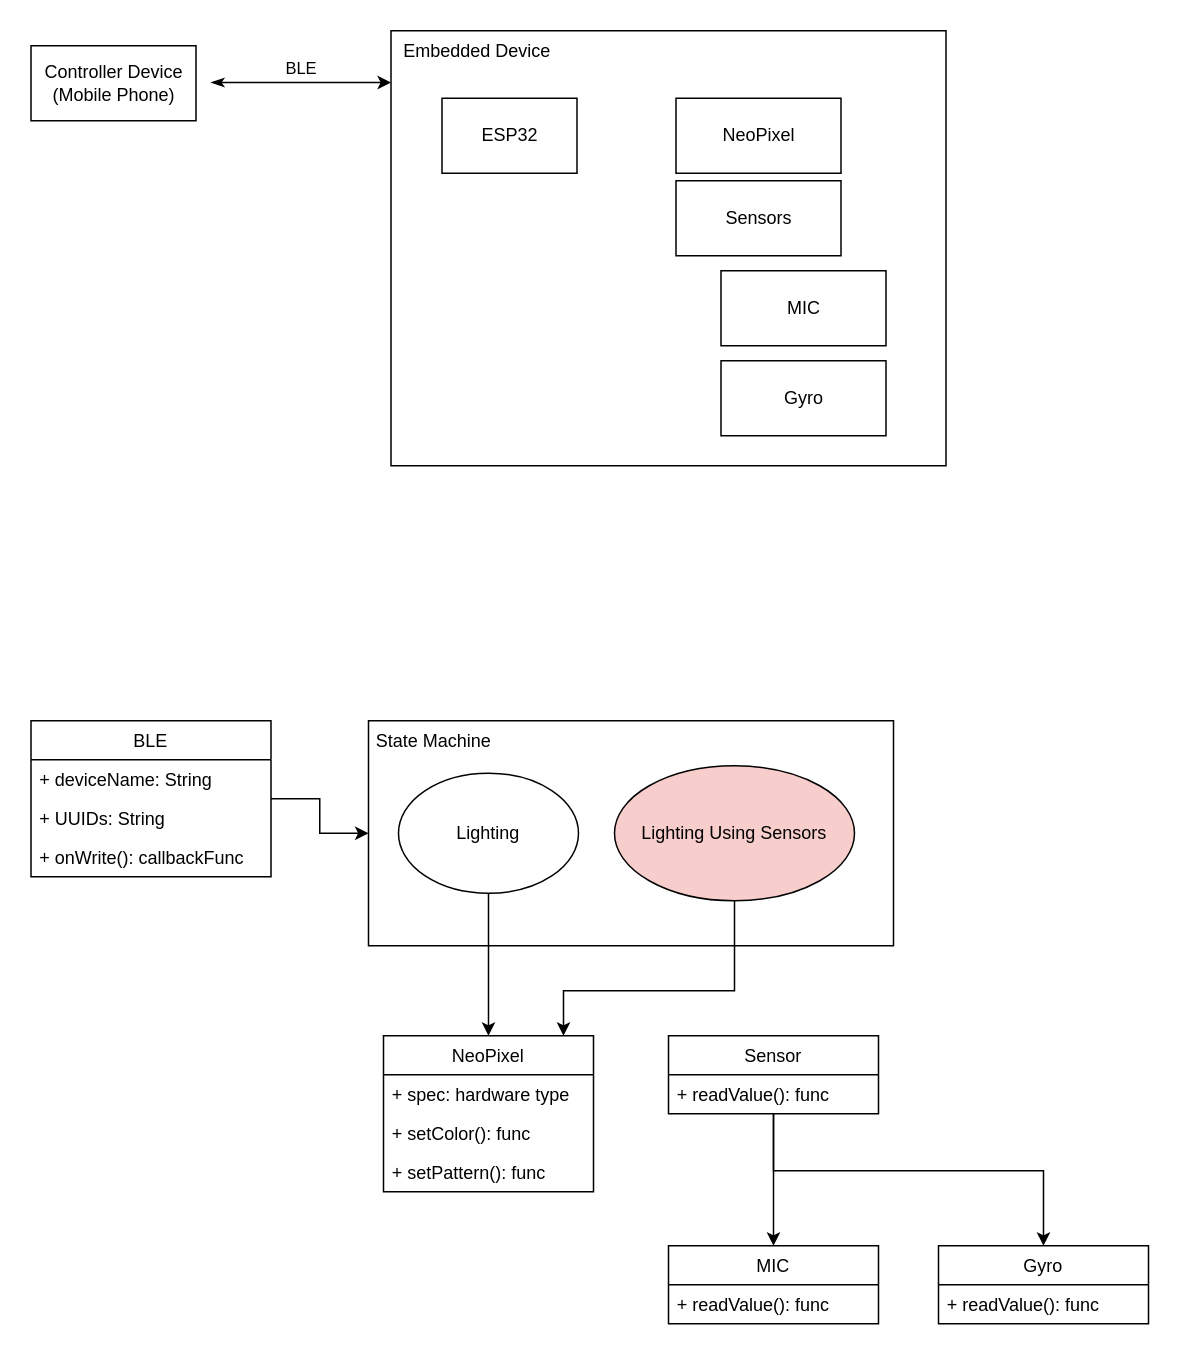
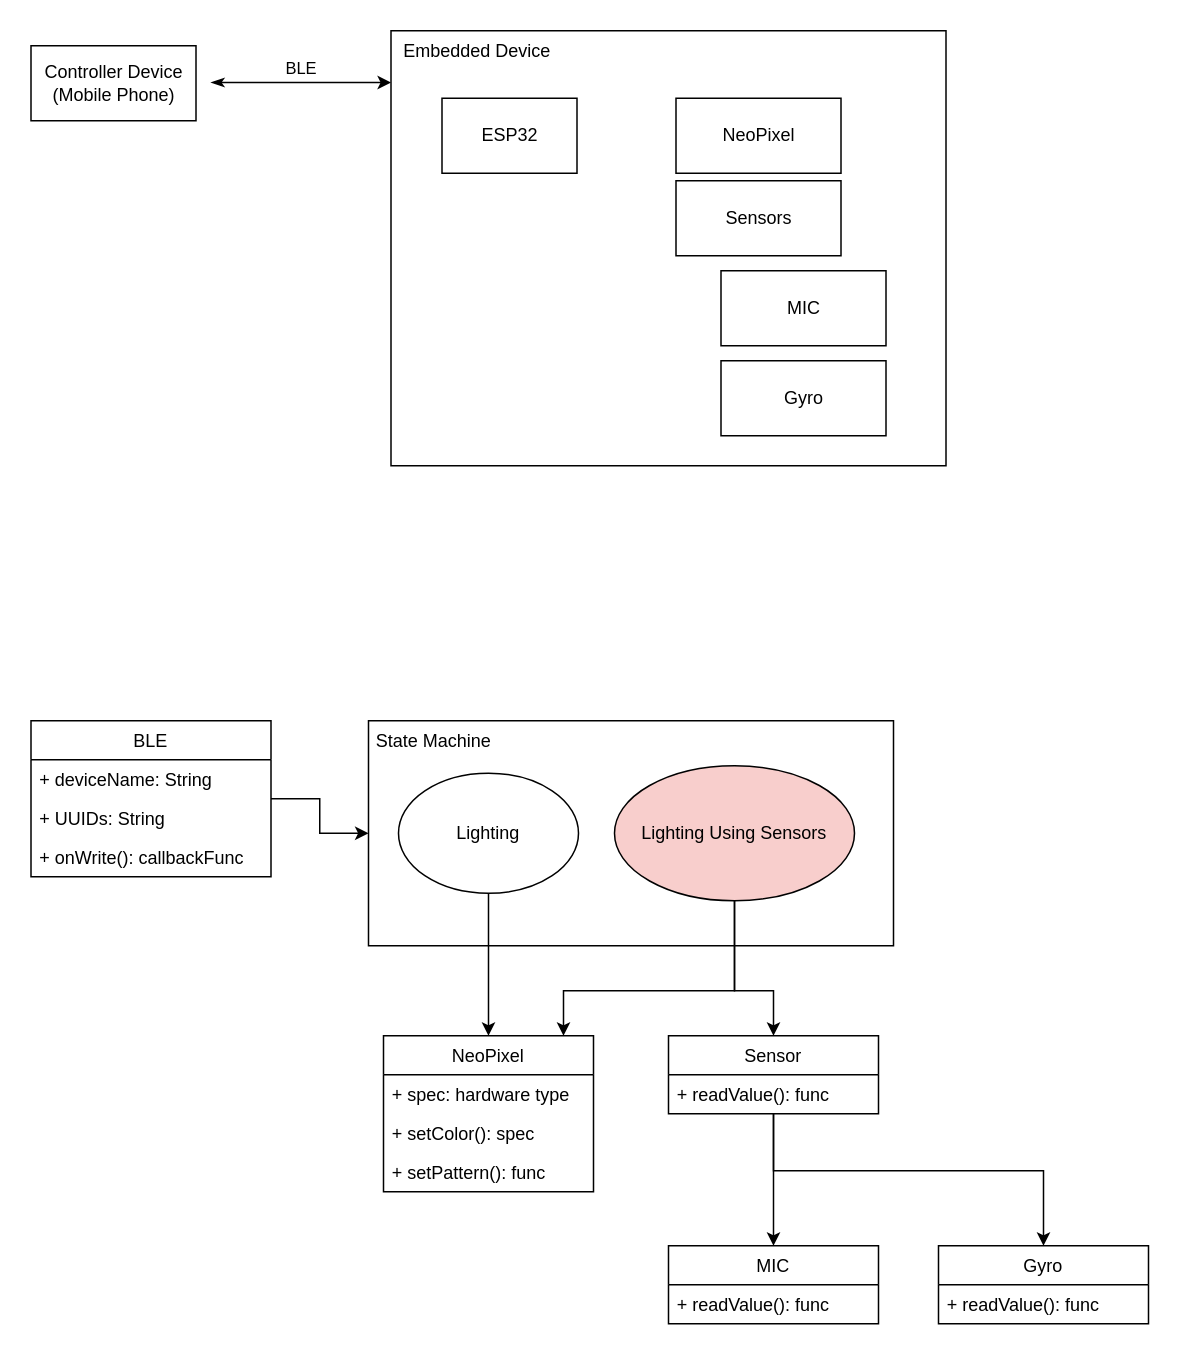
edge "Lighting Using Sensors" -> "Sensor": added
node "+ setColor(): func": label "+ setColor(): func" -> "+ setColor(): spec"
